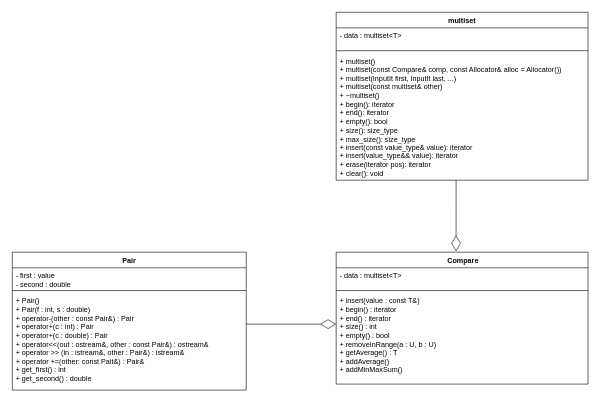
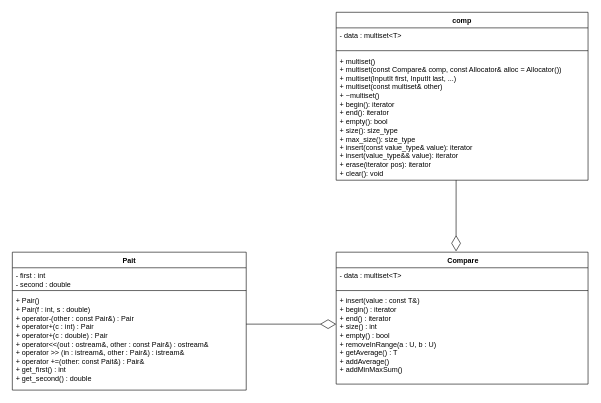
node "multiset": label "multiset" -> "comp"
node "Pair": label "Pair" -> "Pait"
node "- first : value - second : double": label "- first : value - second : double" -> "- first : int - second : double"
